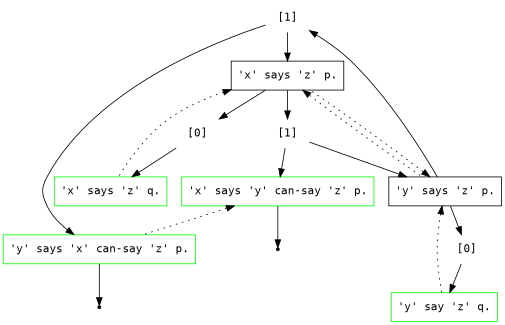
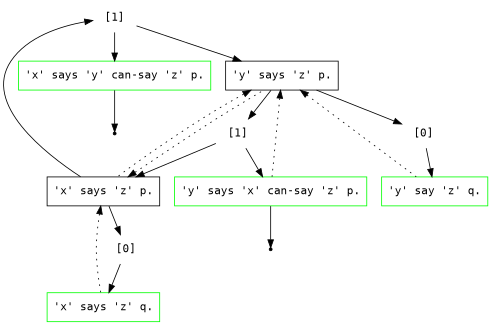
edge "'y' says 'x' can-say 'z' p." -> "'x' says 'y' can-say 'z' p.": now "'y' says 'x' can-say 'z' p." -> "'y' says 'z' p."
